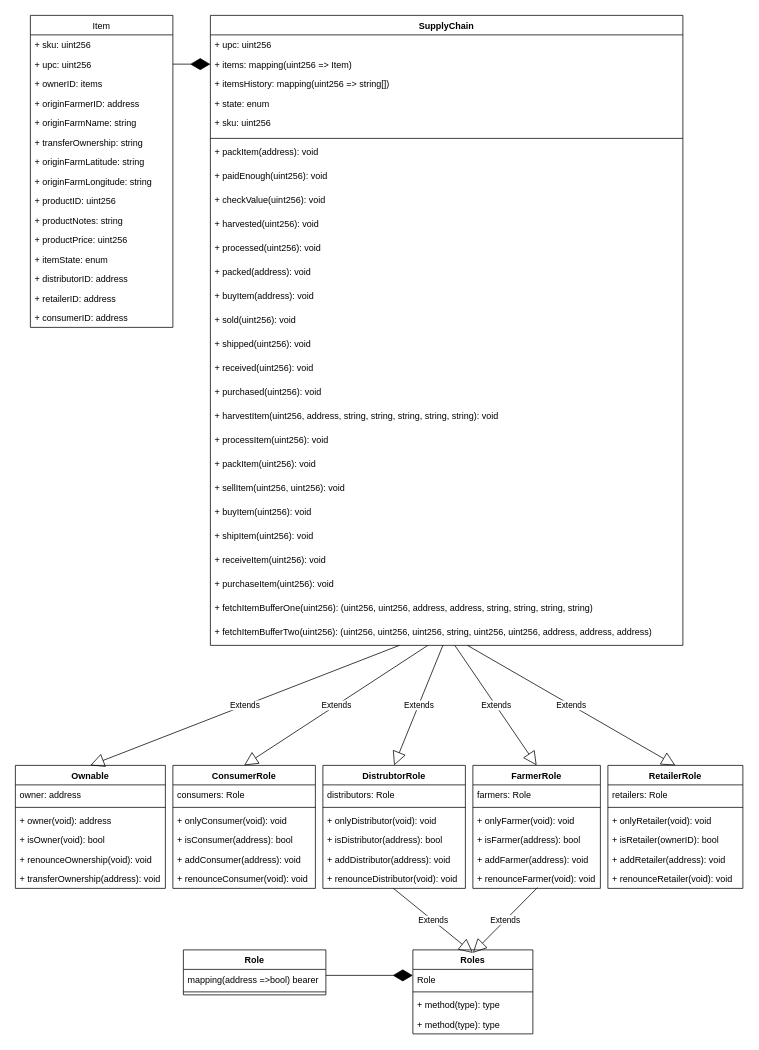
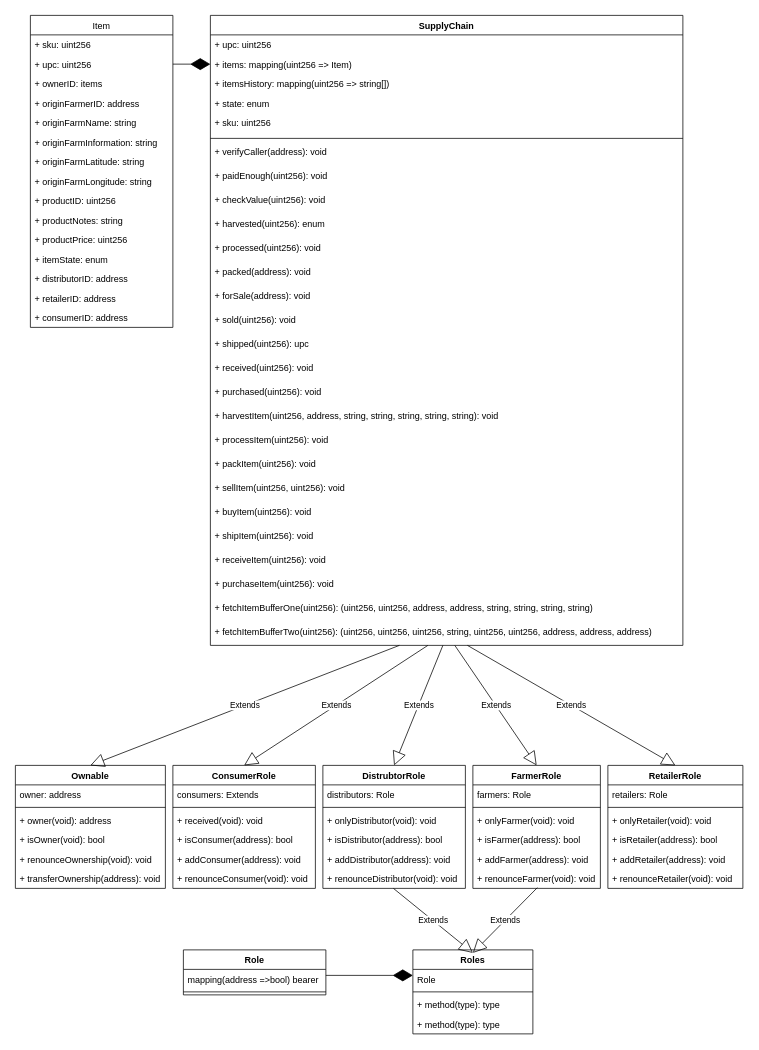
node "+ transferOwnership: string": label "+ transferOwnership: string" -> "+ originFarmInformation: string"
node "+ packItem(address): void": label "+ packItem(address): void" -> "+ verifyCaller(address): void"
node "+ harvested(uint256): void": label "+ harvested(uint256): void" -> "+ harvested(uint256): enum"
node "+ buyItem(address): void": label "+ buyItem(address): void" -> "+ forSale(address): void"
node "+ shipped(uint256): void": label "+ shipped(uint256): void" -> "+ shipped(uint256): upc"
node "consumers: Role": label "consumers: Role" -> "consumers: Extends"
node "+ onlyConsumer(void): void": label "+ onlyConsumer(void): void" -> "+ received(void): void"
node "+ isRetailer(ownerID): bool": label "+ isRetailer(ownerID): bool" -> "+ isRetailer(address): bool"
